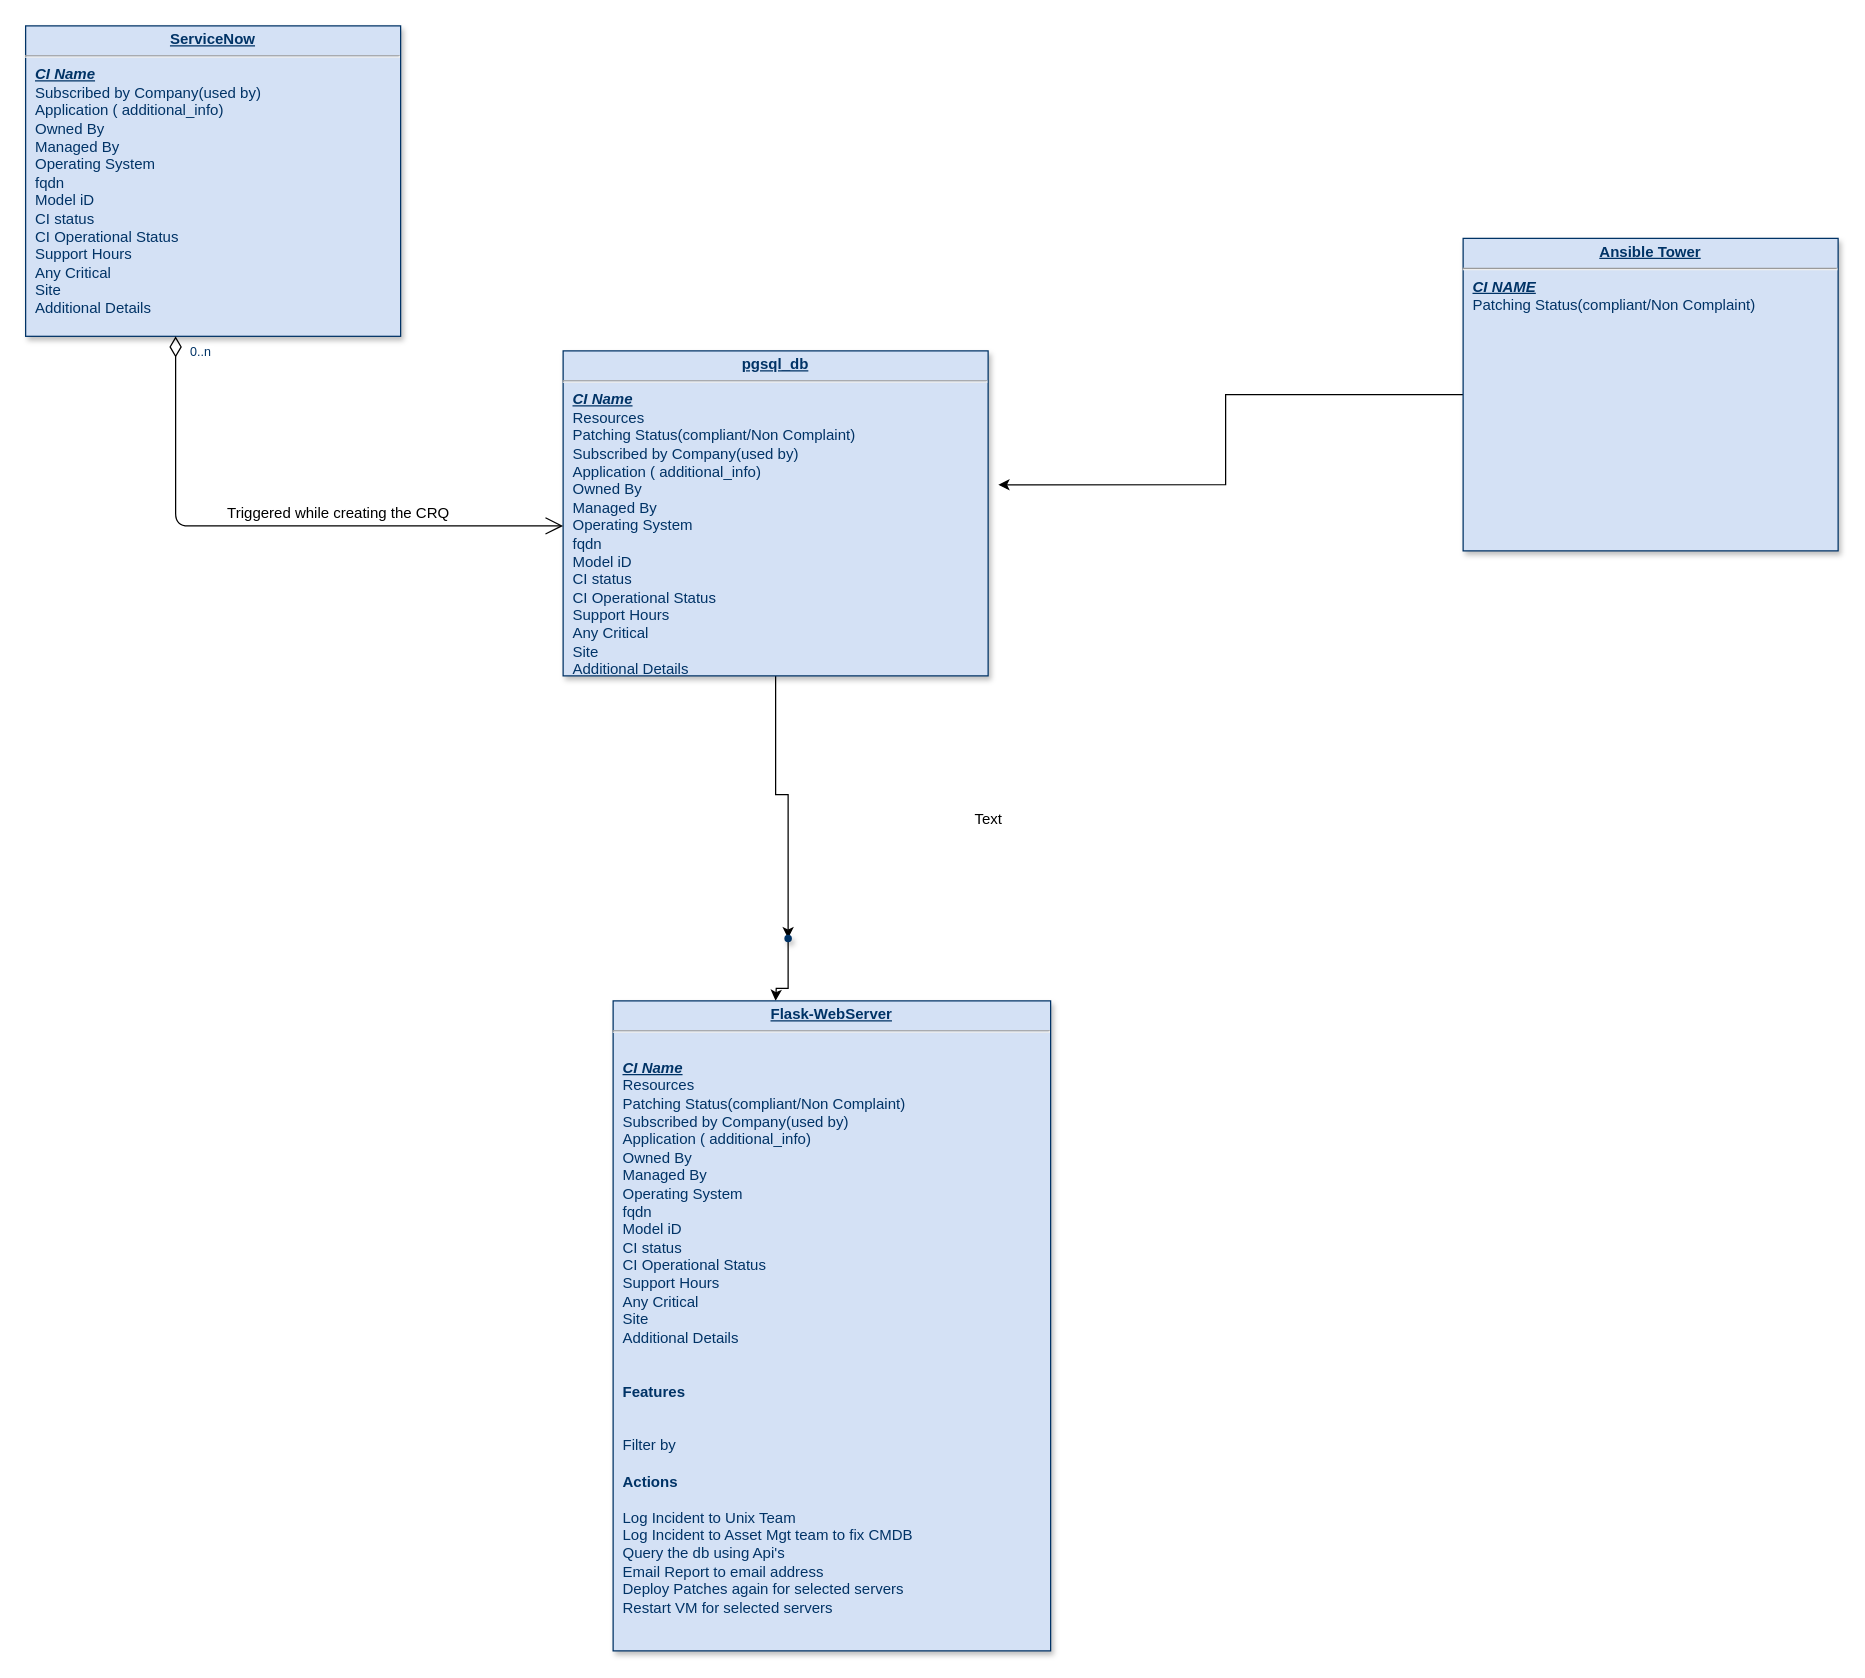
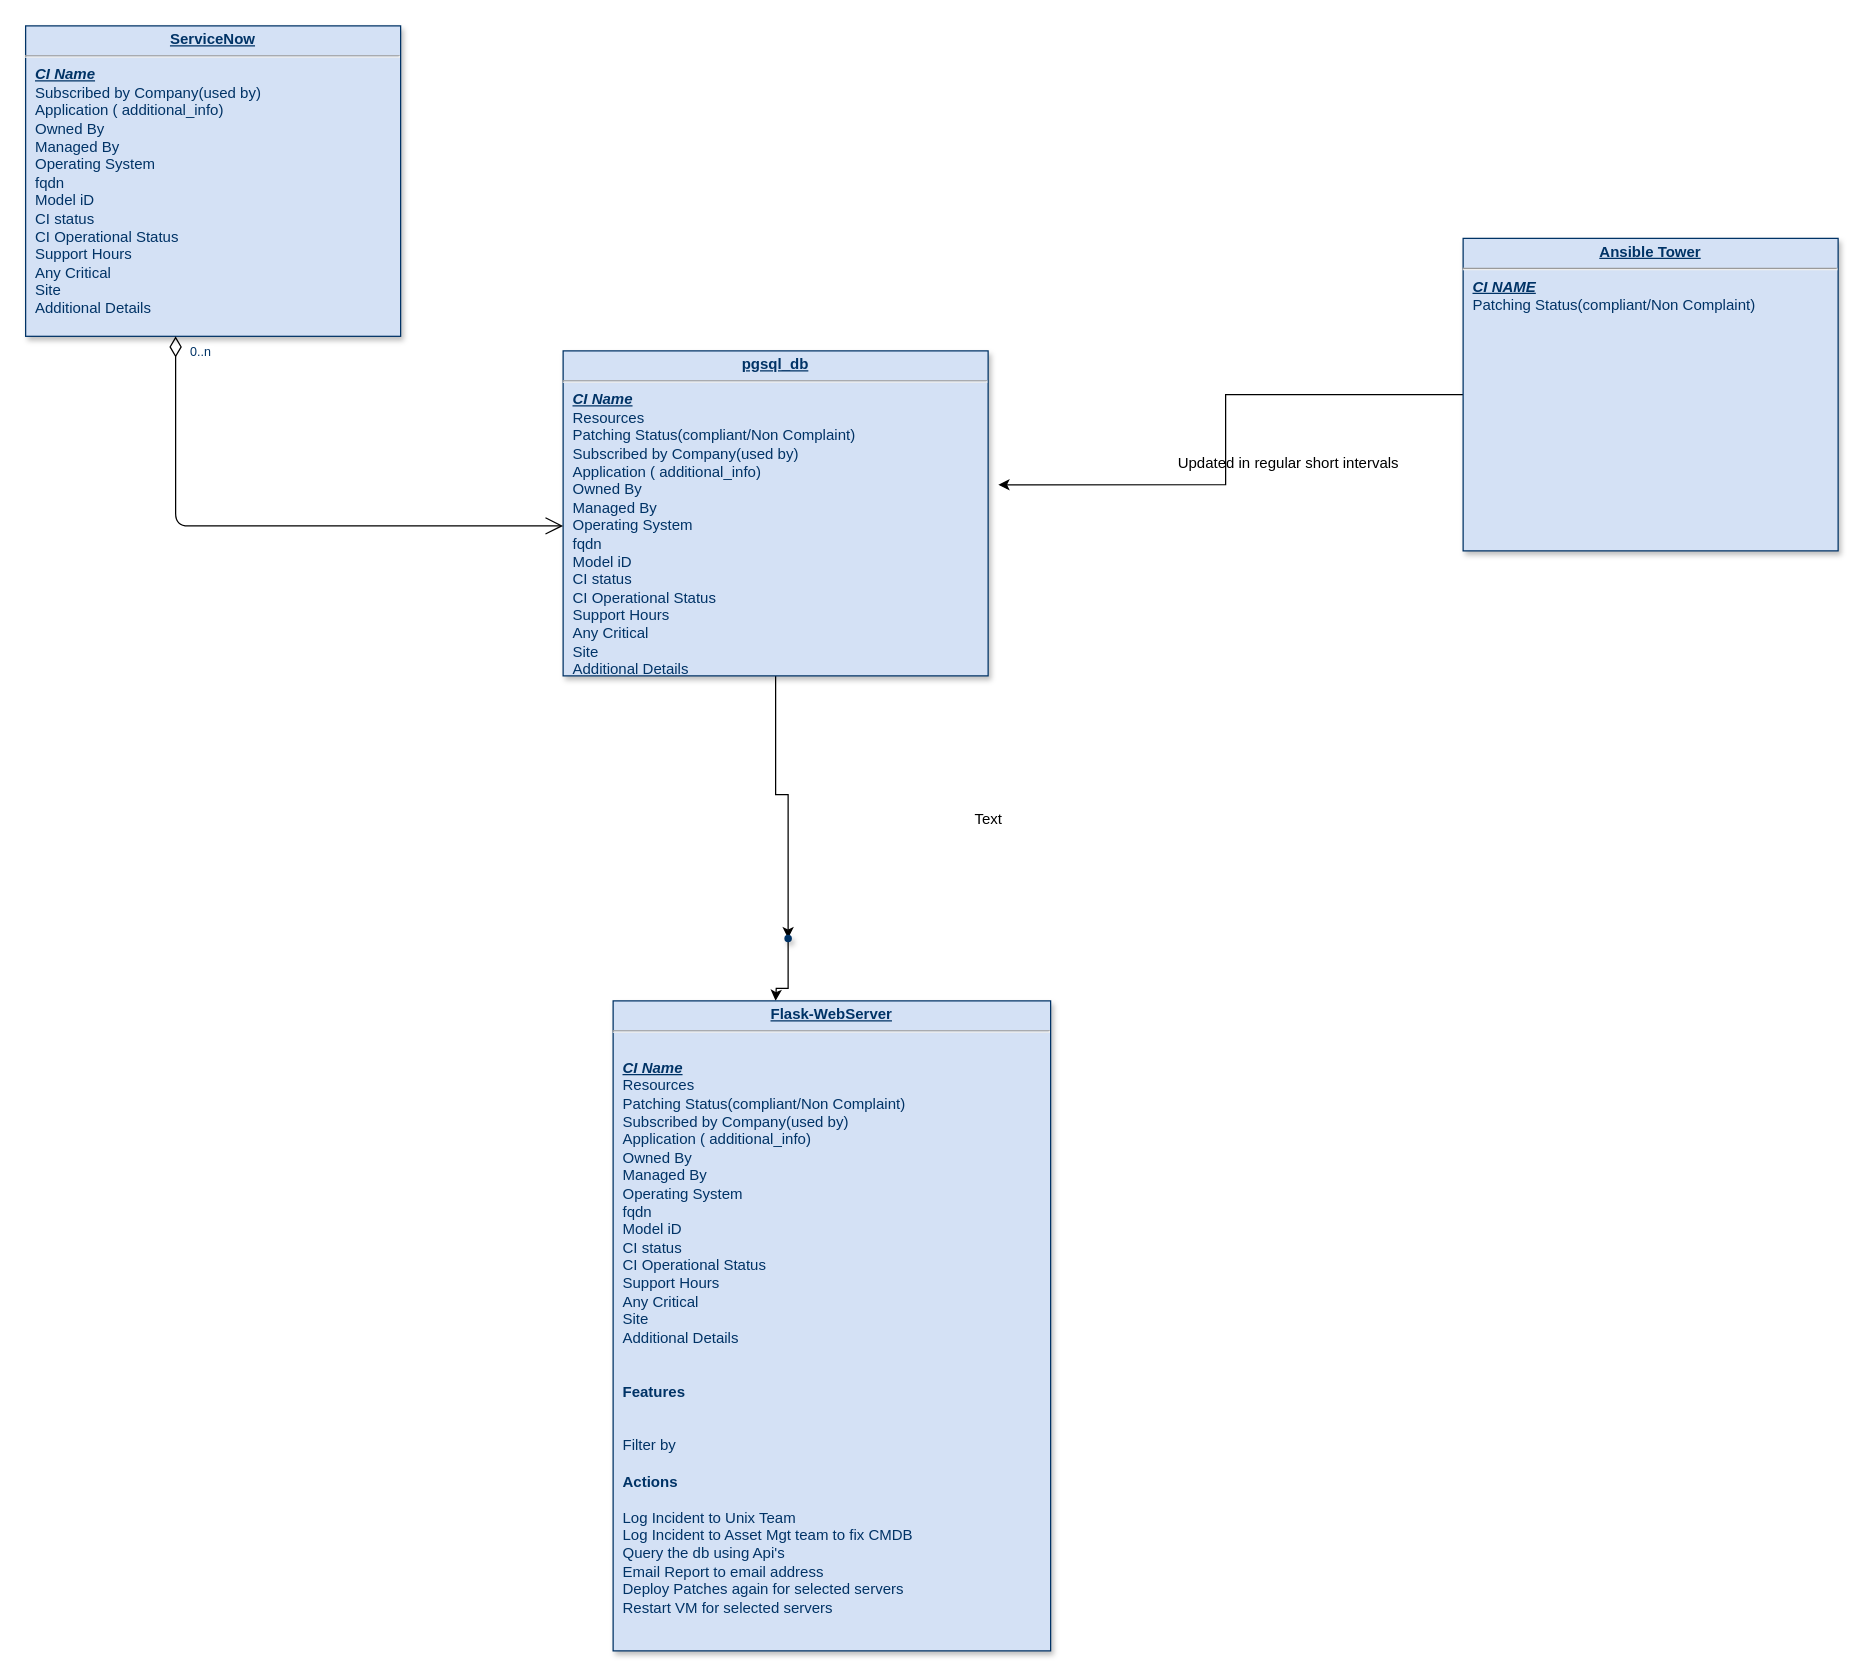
node "Updated in regular short intervals": added
node "Triggered while creating the CRQ": removed
